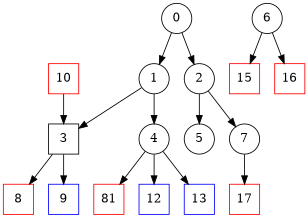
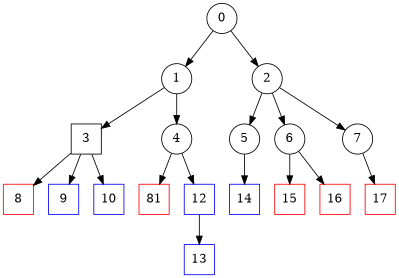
node "10": color red -> blue
edge "10" -> "3": reversed
edge "2" -> "6": added
edge "4" -> "13": now "12" -> "13"
node "14": added
